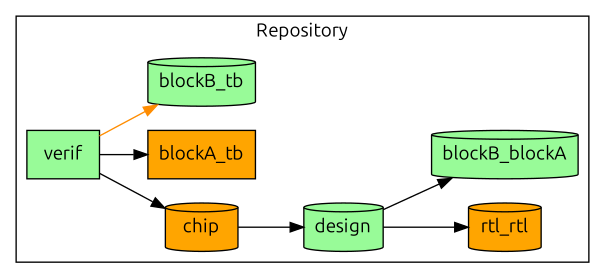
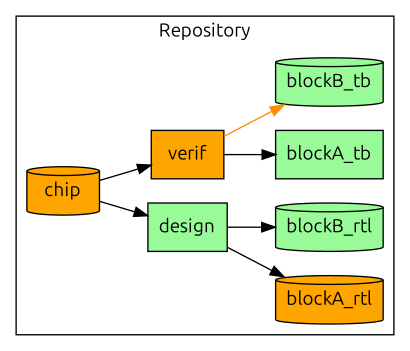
node "verif": fillcolor palegreen -> orange
node "blockA_tb": fillcolor orange -> palegreen
node "blockB_blockA": label "blockB_blockA" -> "blockB_rtl"
edge "verif" -> "chip": reversed
node "design": shape cylinder -> box
node "rtl_rtl": label "rtl_rtl" -> "blockA_rtl"
